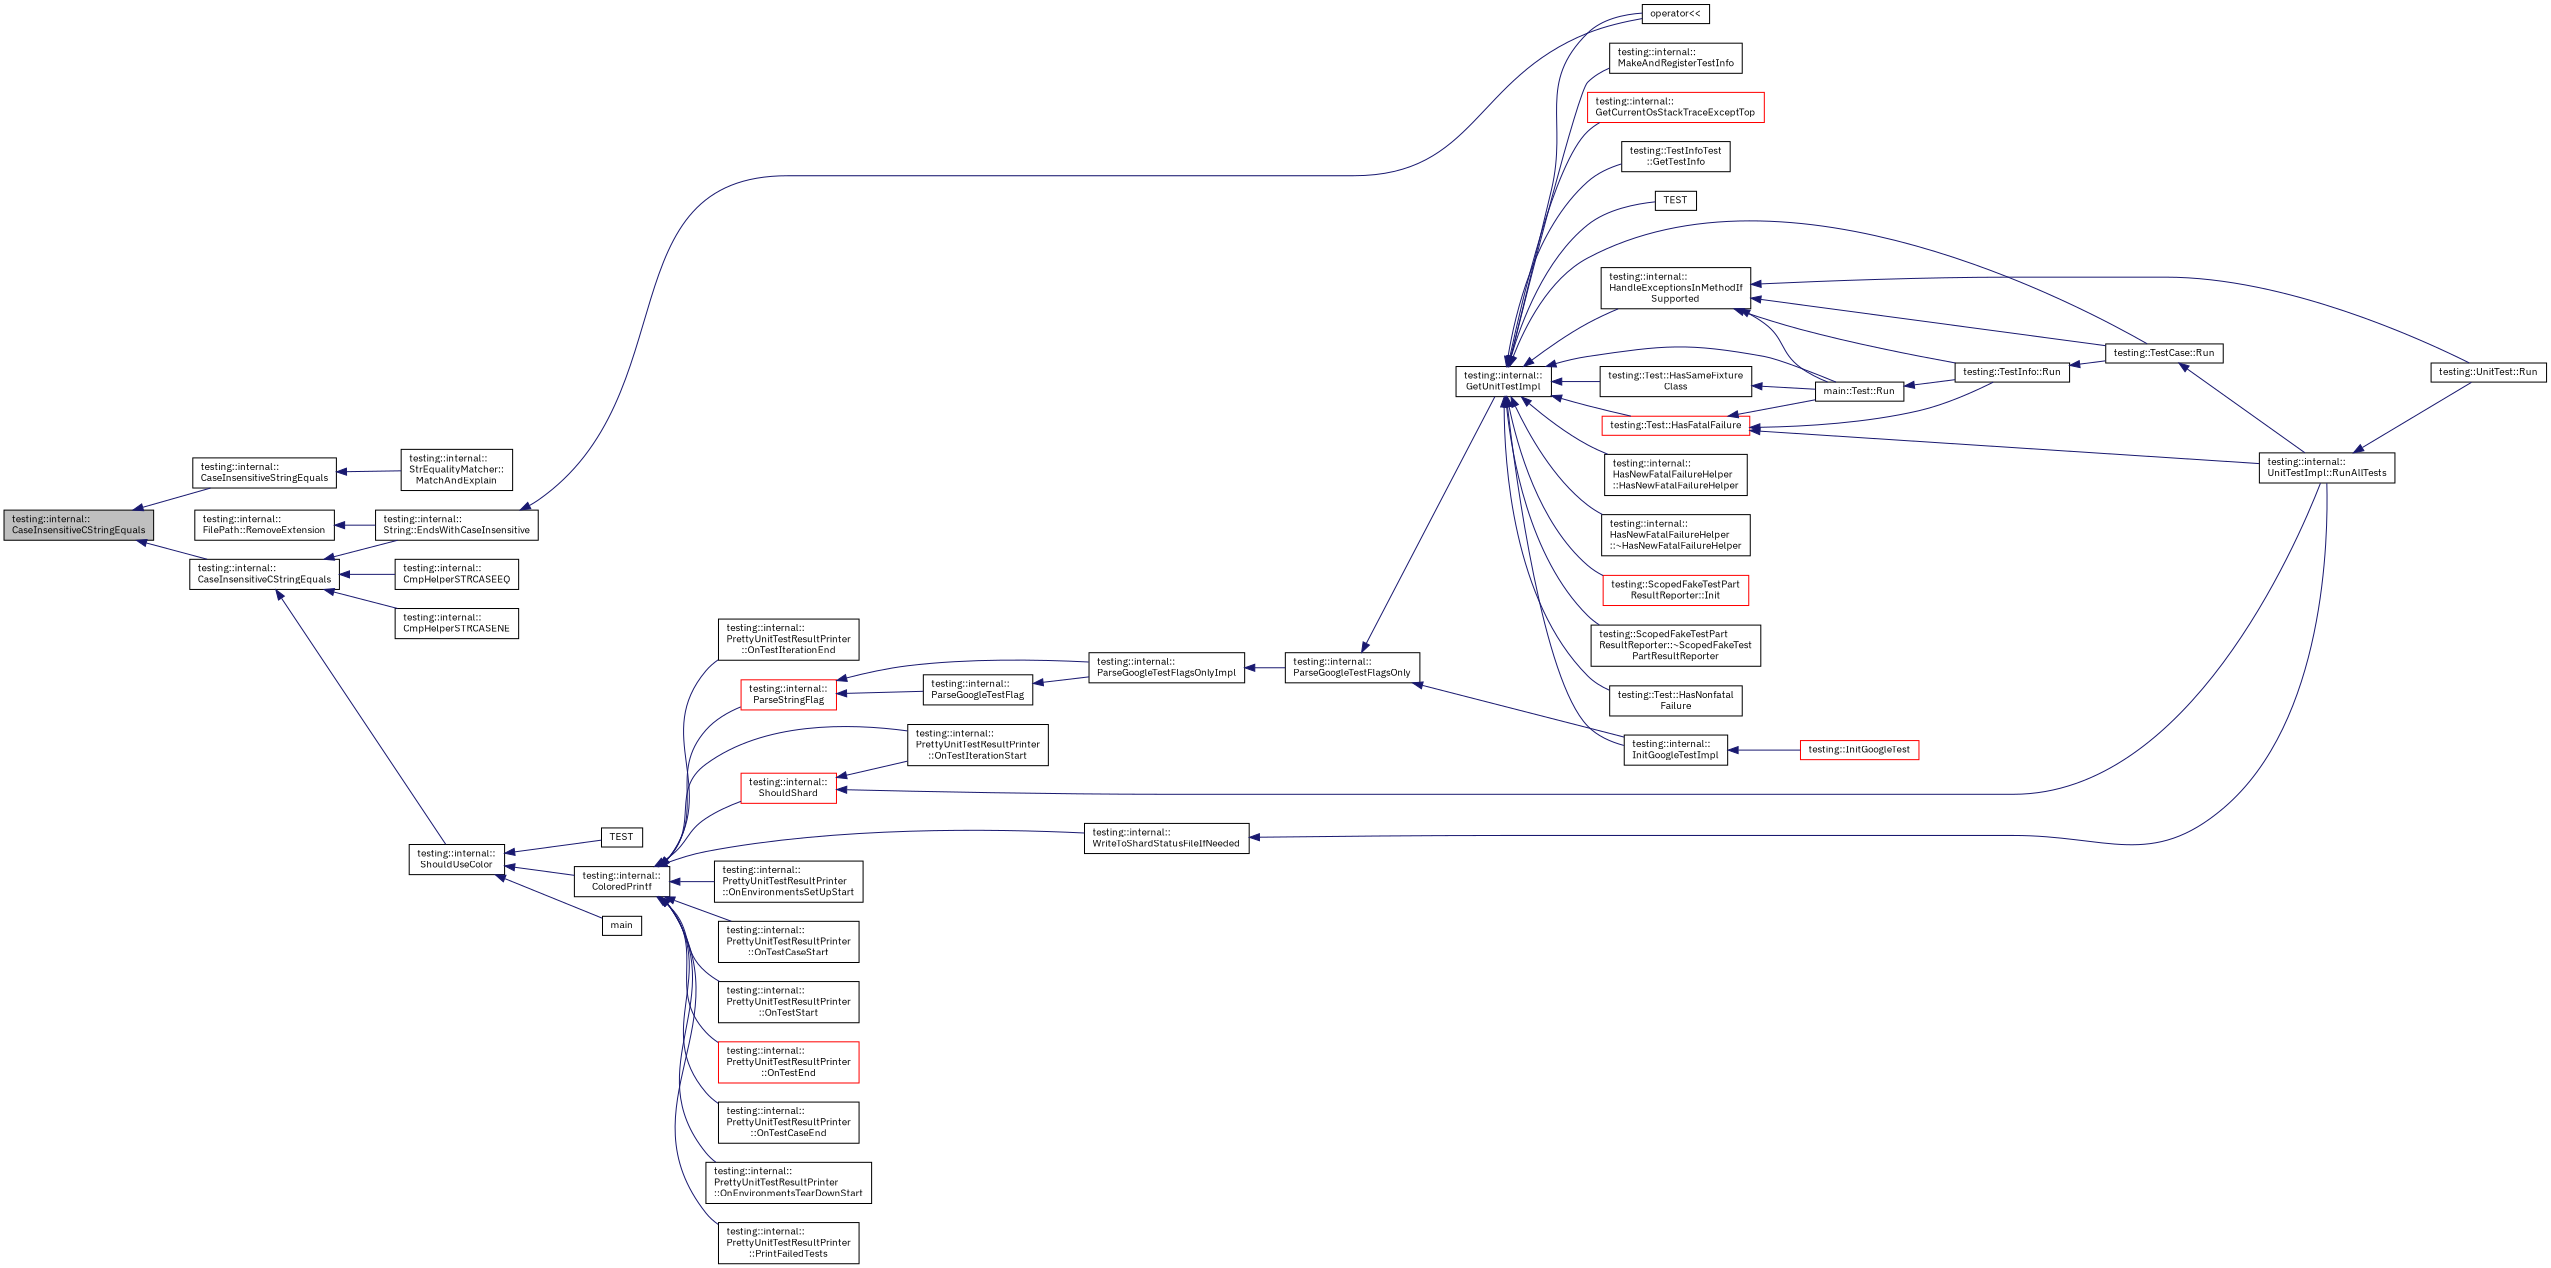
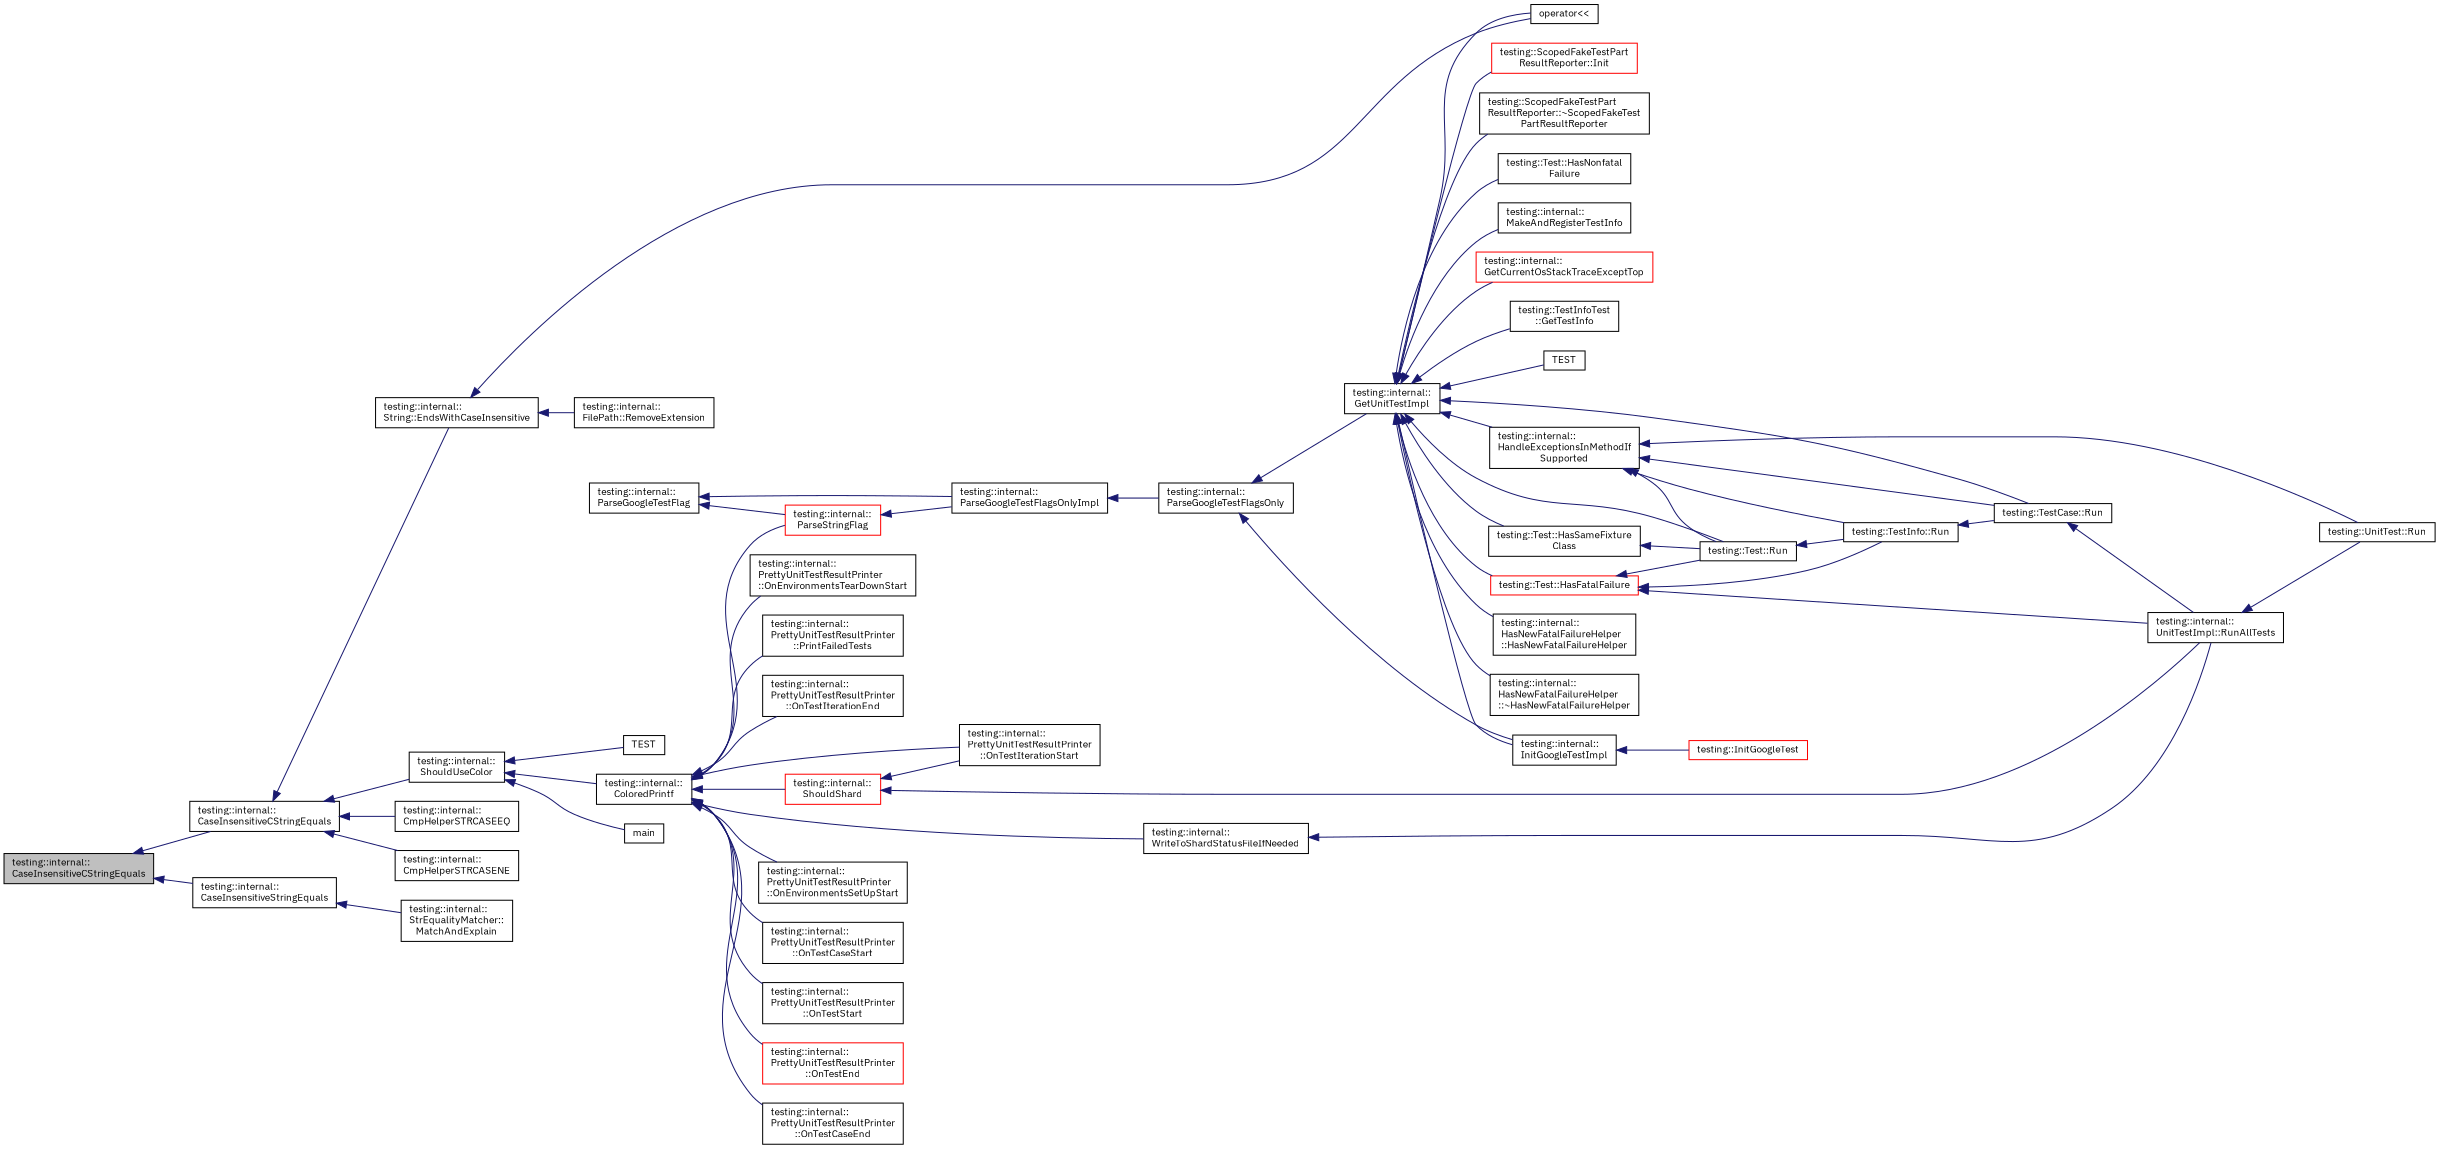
node "main::Test::Run": label "main::Test::Run" -> "testing::Test::Run"
edge "testing::internal:: String::EndsWithCaseInsensitive" -> "testing::internal:: FilePath::RemoveExtension": reversed
edge "testing::internal:: ParseGoogleTestFlag" -> "testing::internal:: ParseStringFlag": reversed
